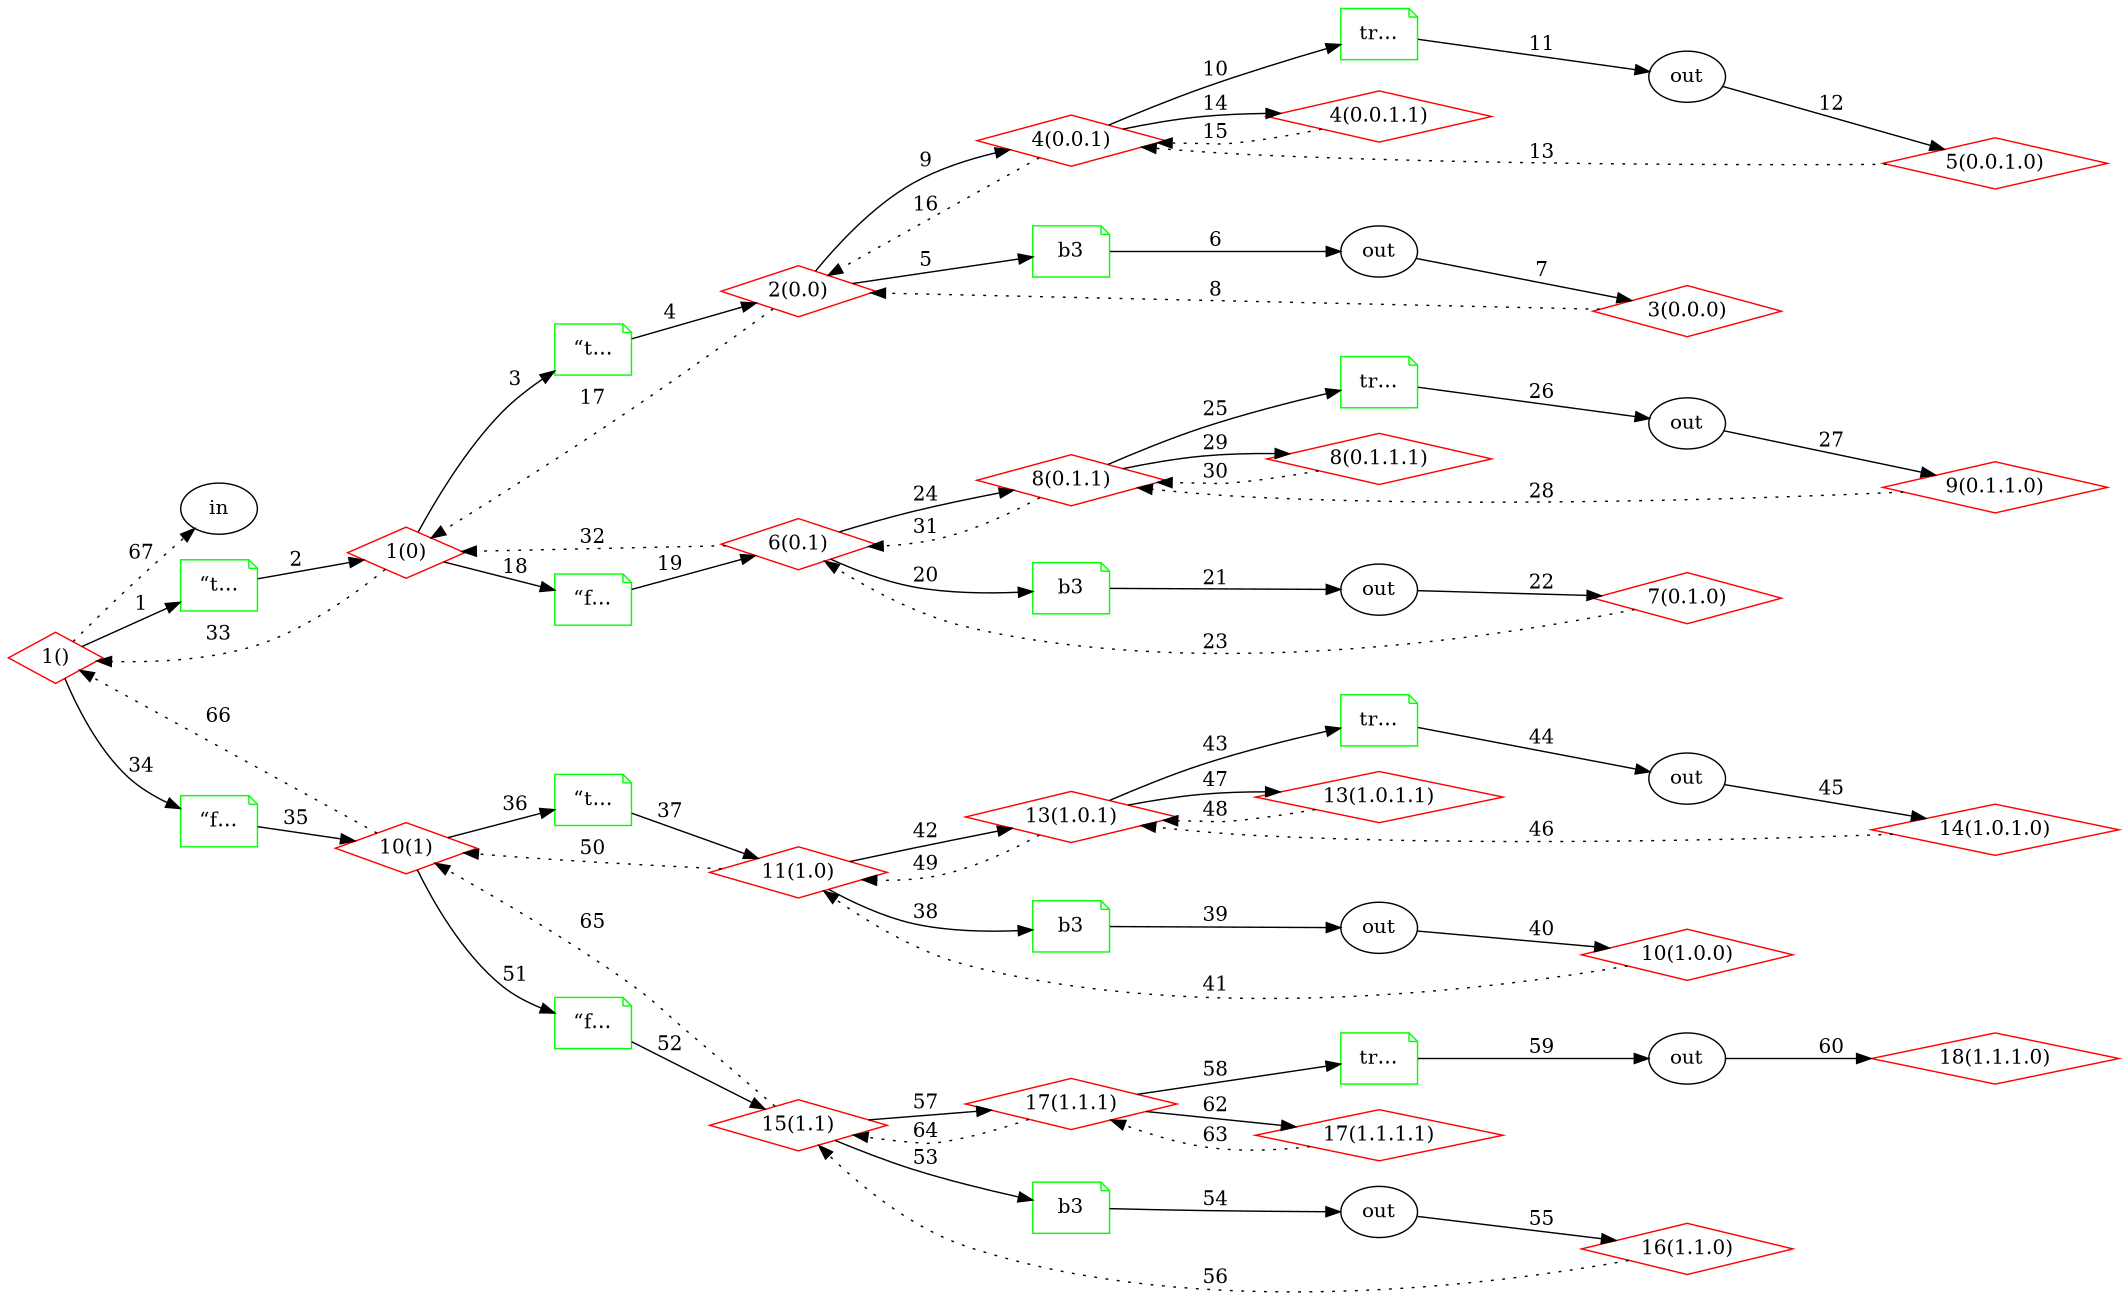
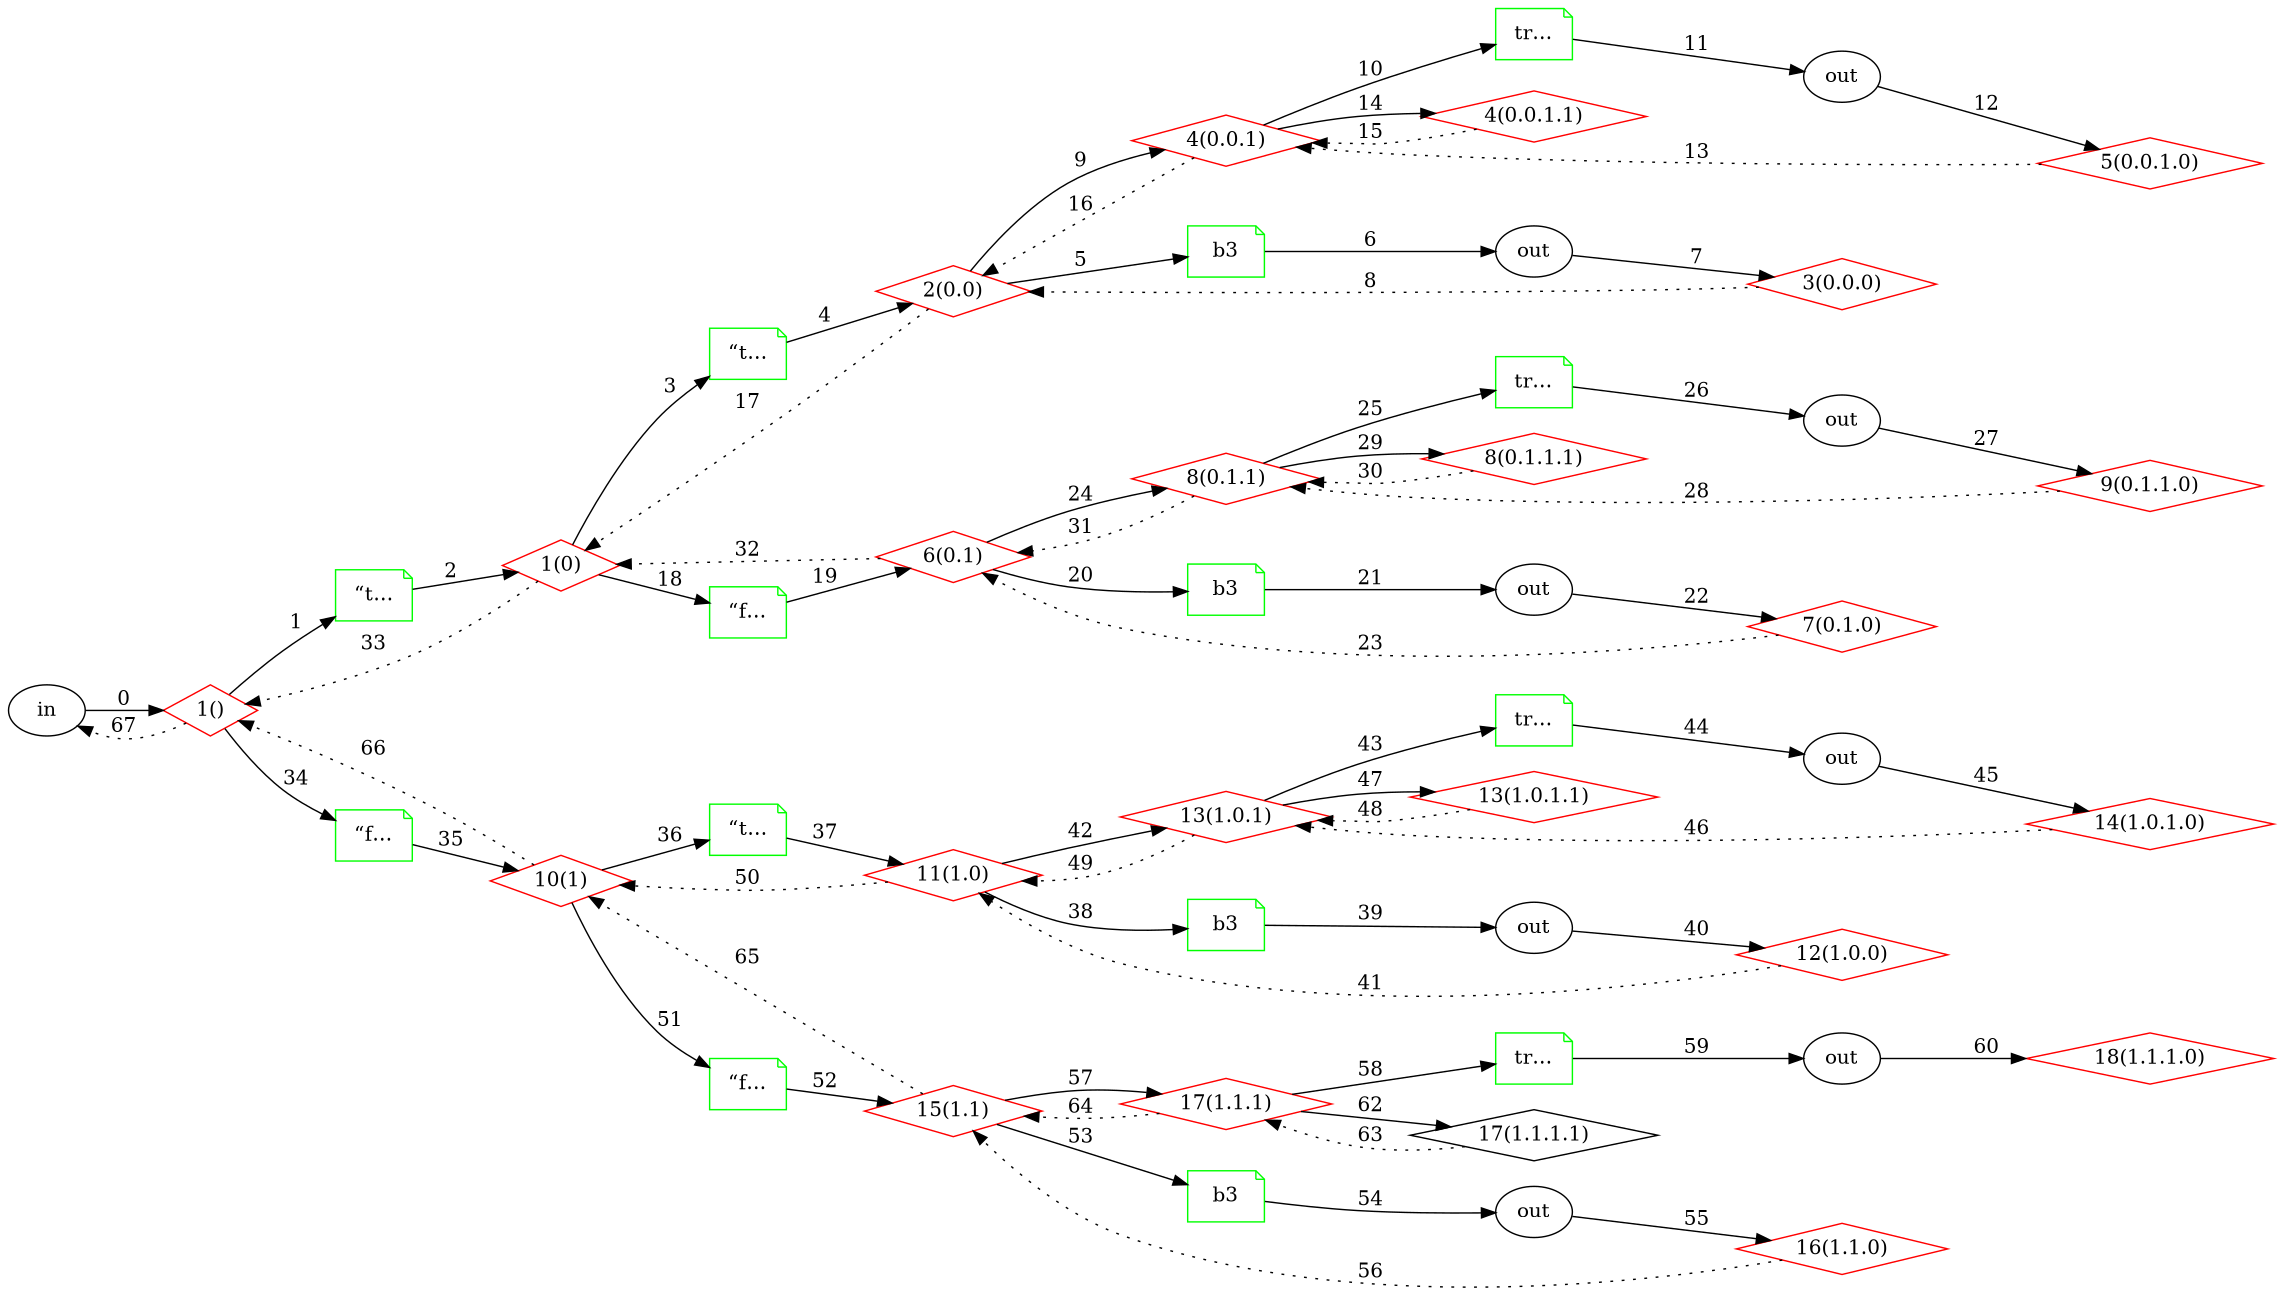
edge "in" -> "1()": added, label "0"
node "10(1.0.0)": label "10(1.0.0)" -> "12(1.0.0)"
node "17(1.1.1.1)": color red -> black
